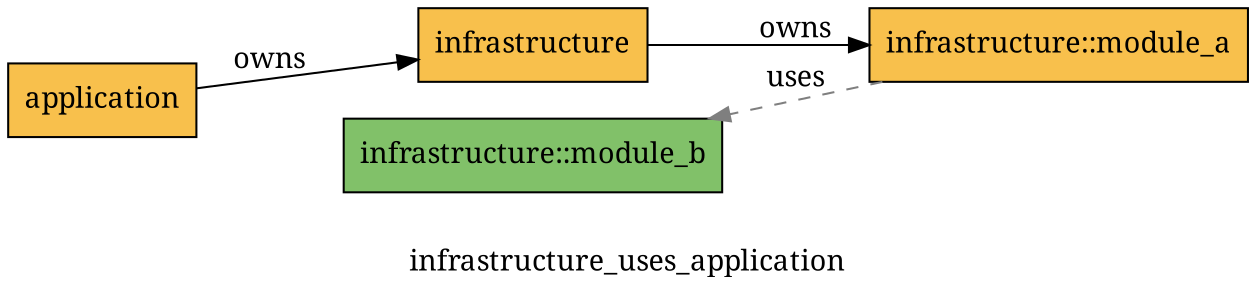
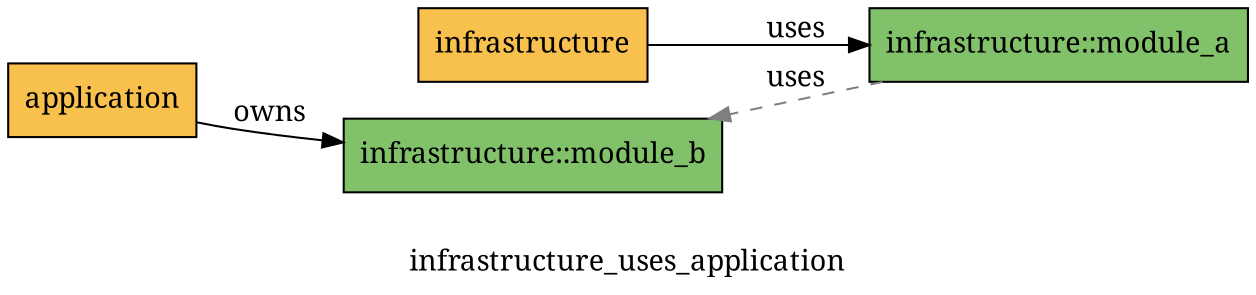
edge "infrastructure" -> "infrastructure::module_a": label "owns" -> "uses"
node "infrastructure::module_a": fillcolor #f8c04c -> #81c169
edge "application" -> "infrastructure": now "application" -> "infrastructure::module_b"
